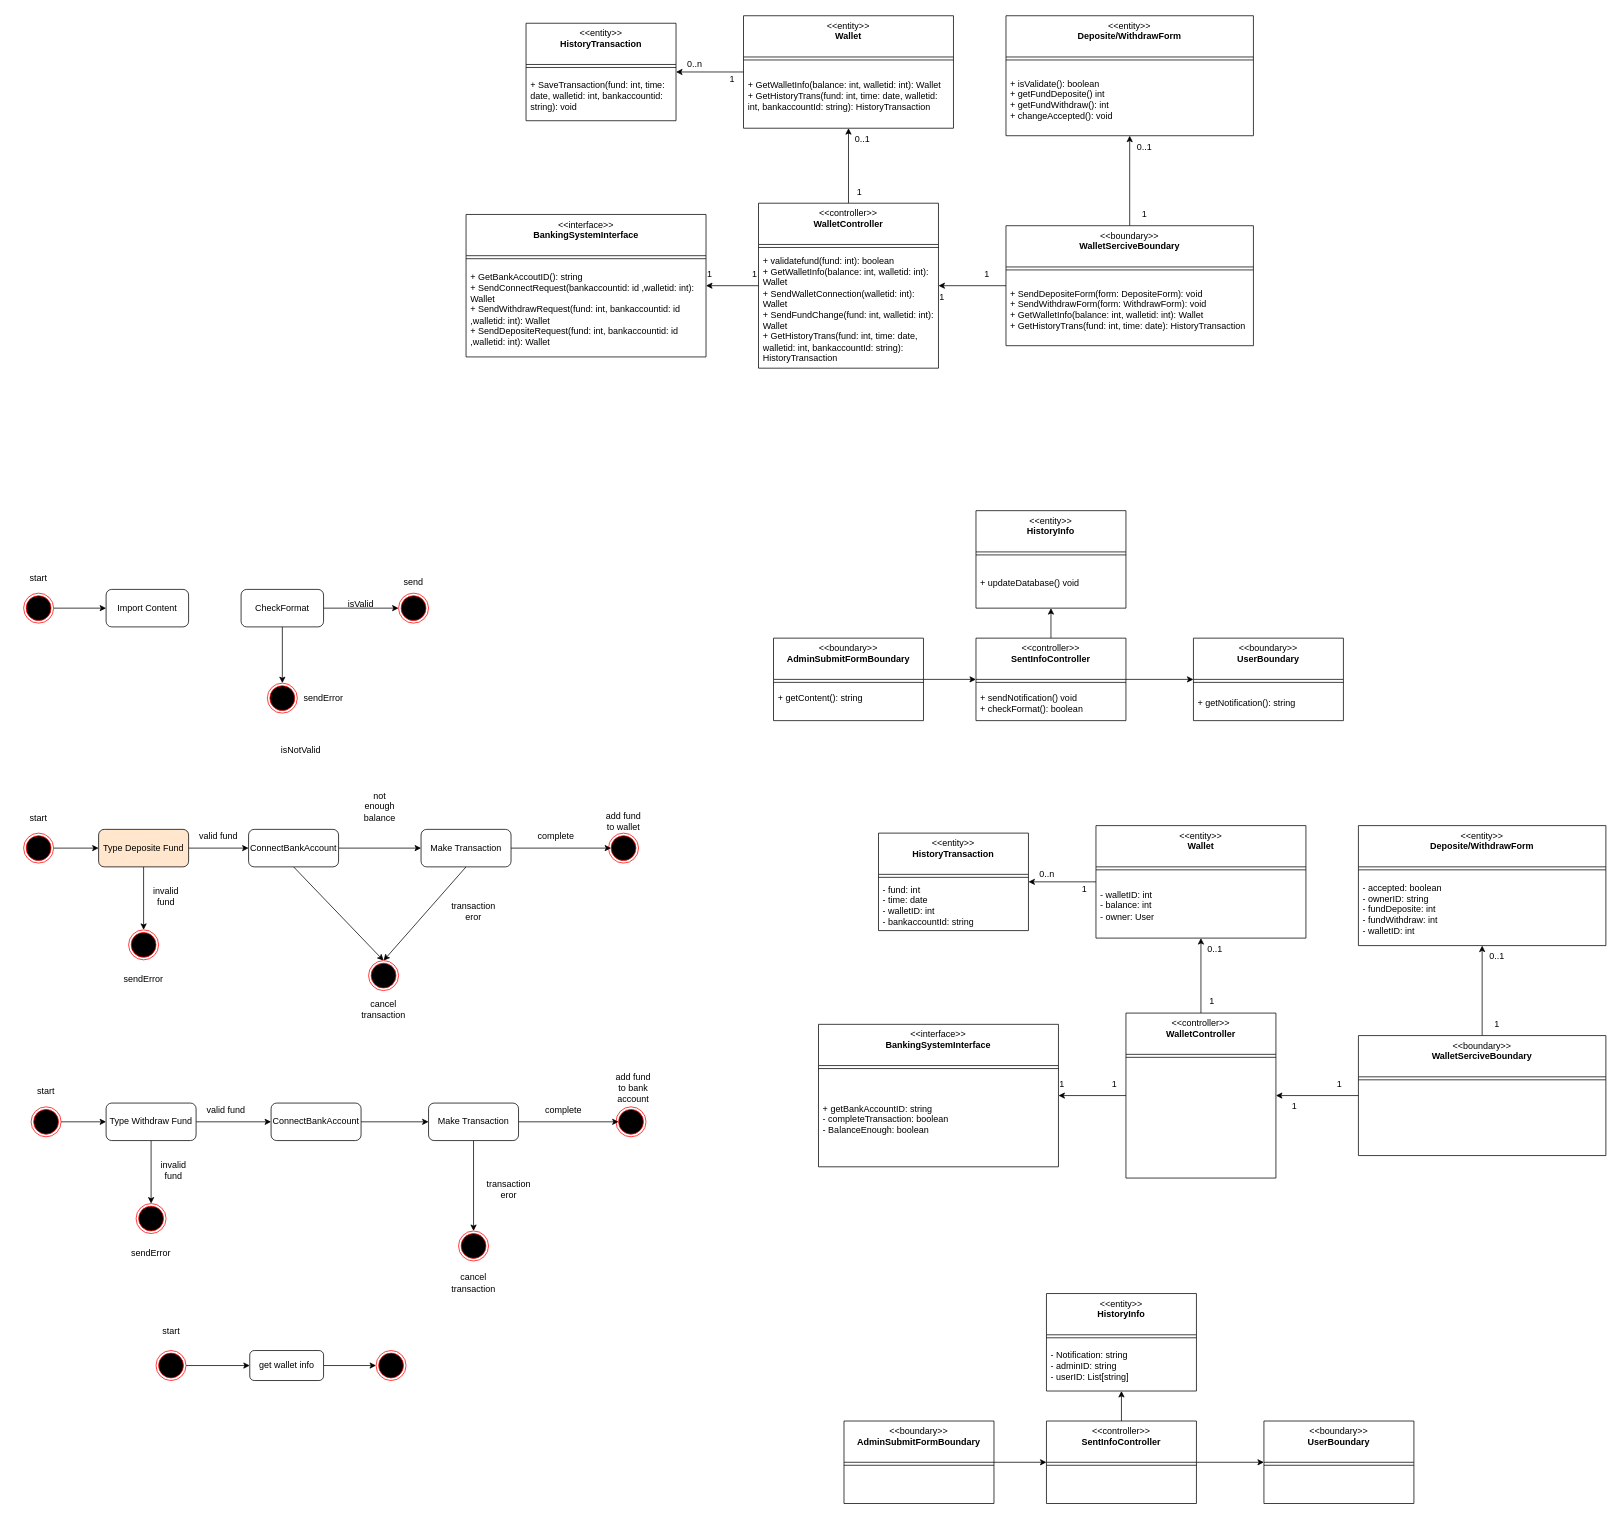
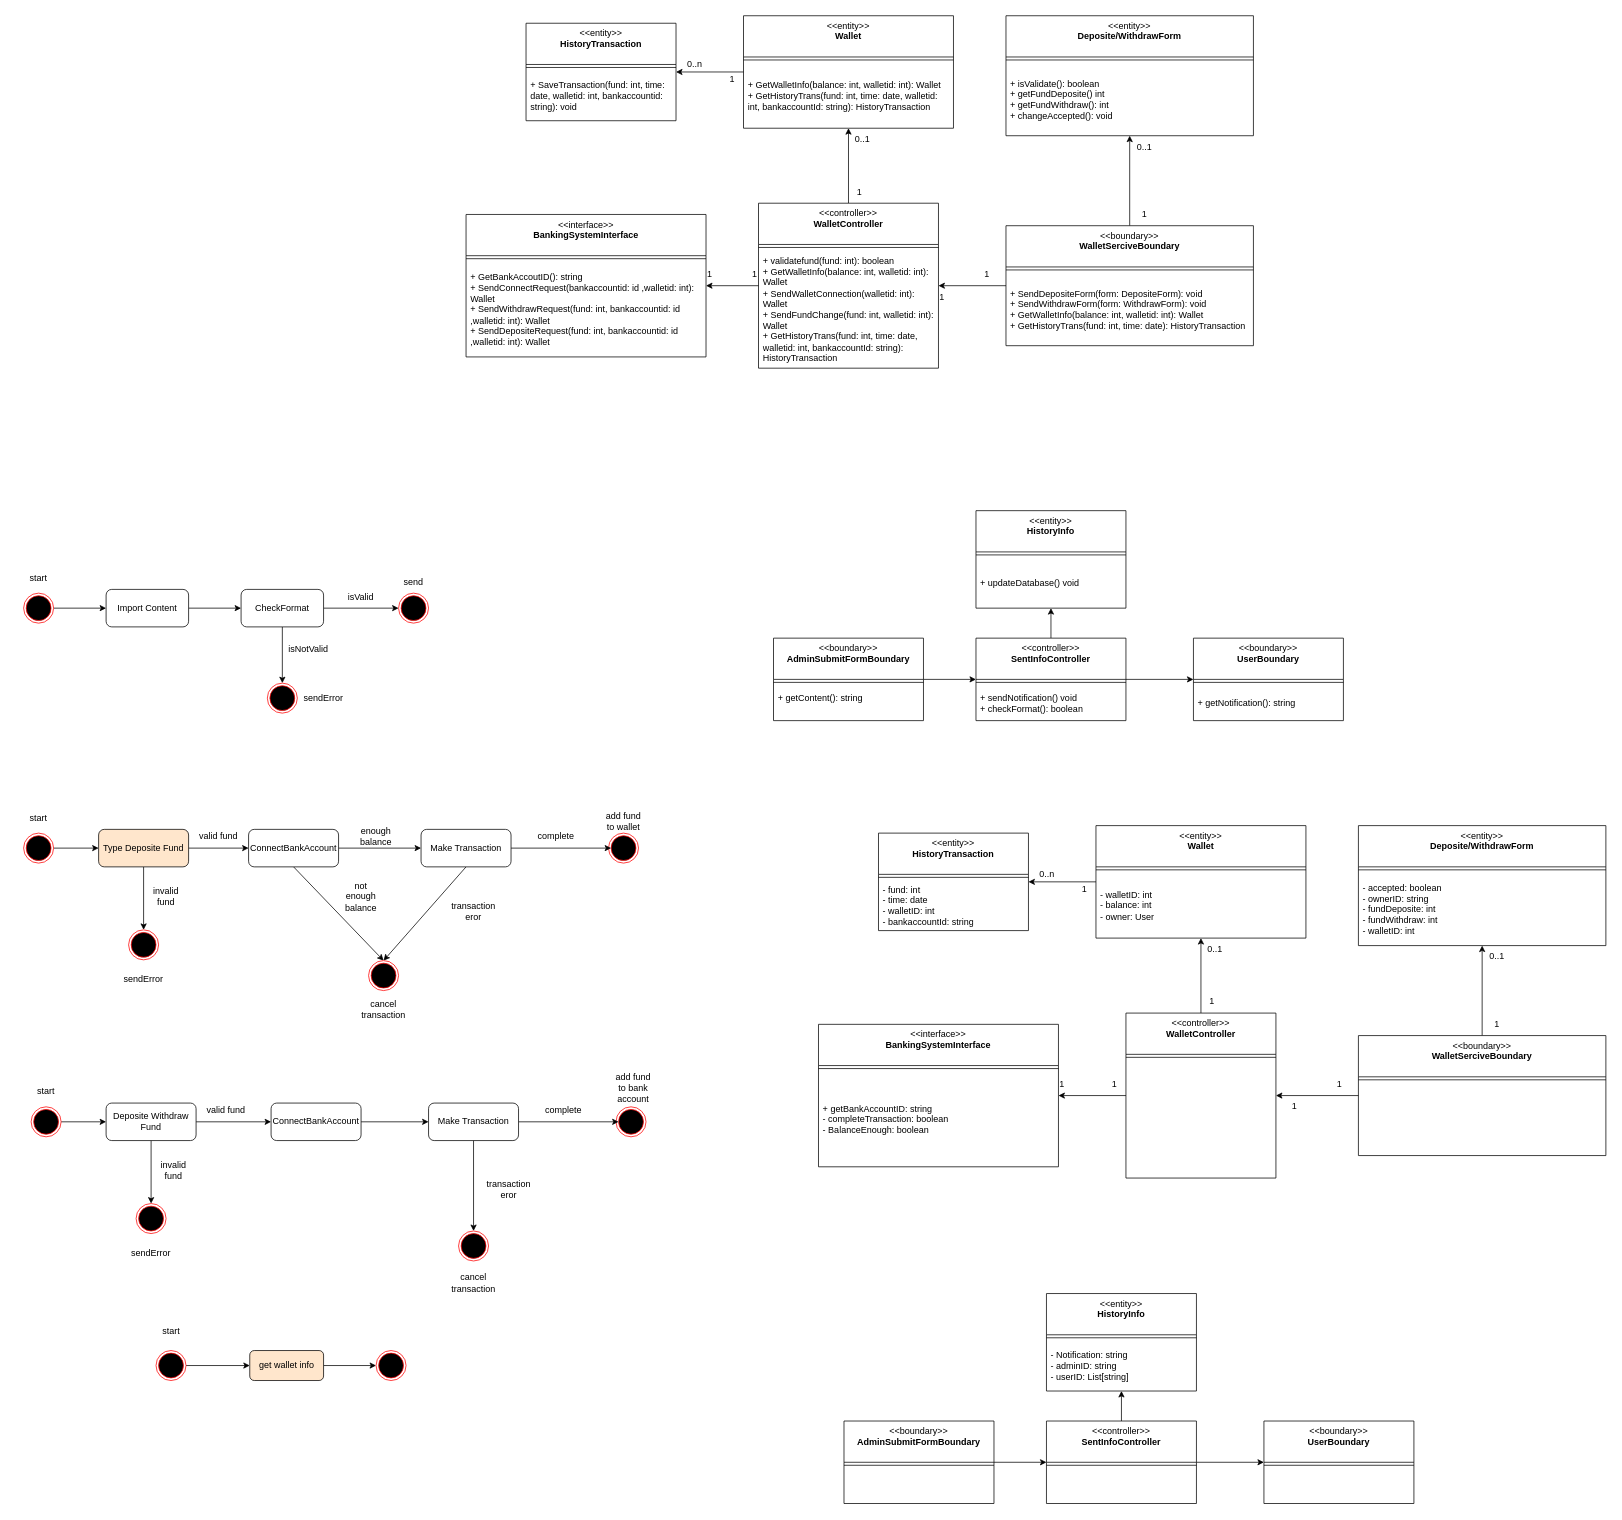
node "isValid": moved (361, 604) -> (361, 597)
edge "Import Content" -> "CheckFormat": added
node "isNotValid": moved (301, 750) -> (309, 649)
node "not enough balance": moved (380, 807) -> (361, 897)
node "enough balance": added
node "Type Withdraw Fund": label "Type Withdraw Fund" -> "Deposite Withdraw Fund"
node "get wallet info": fillcolor #ffffff -> #ffe6cc
